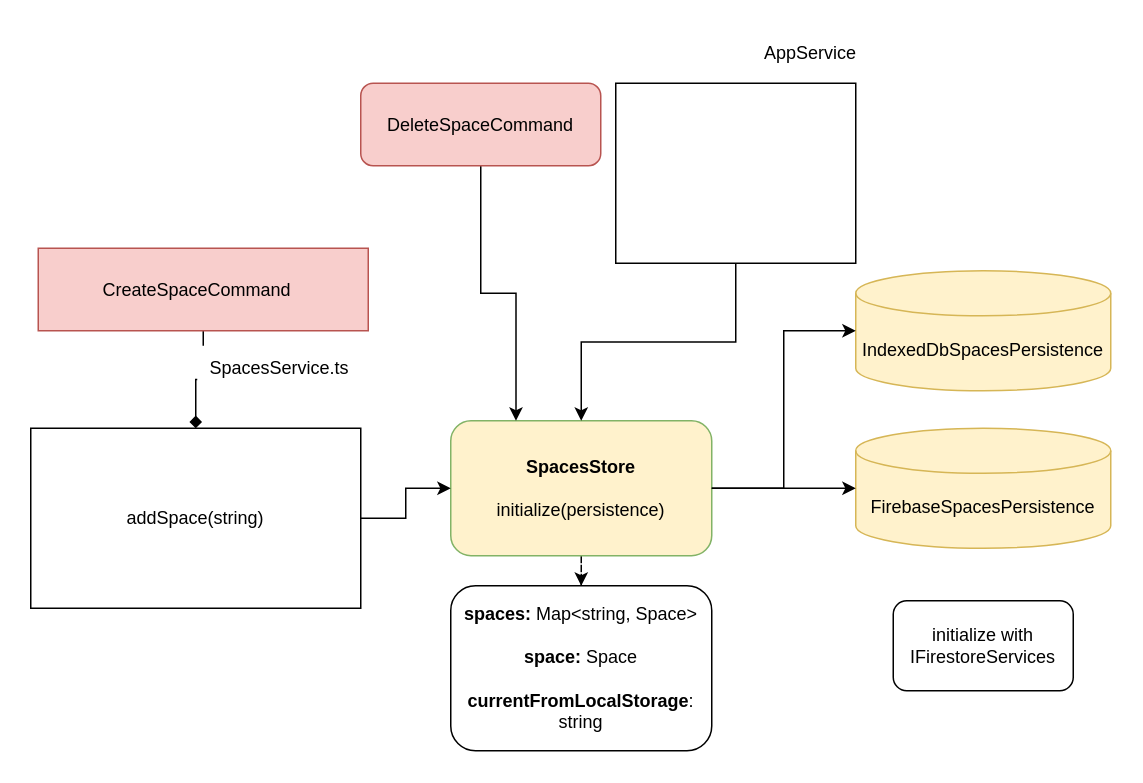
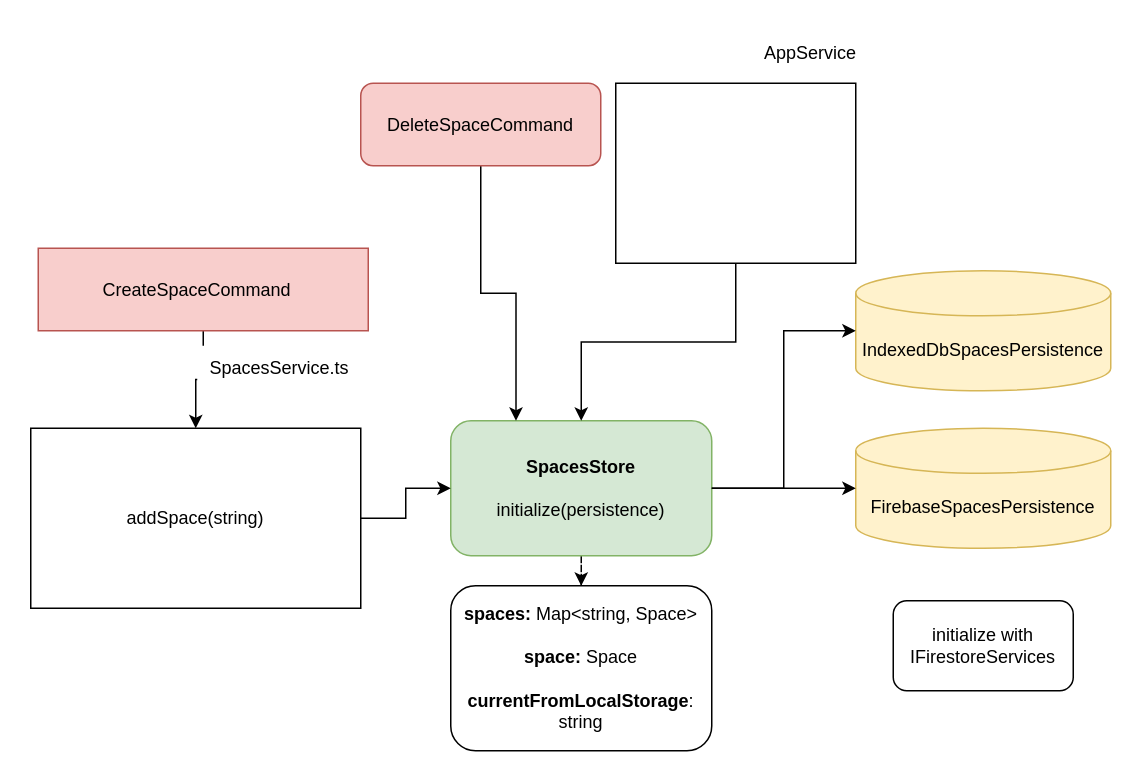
edge "CreateSpaceCommand" -> "addSpace(string)": arrowhead diamond -> classic
node "SpacesStore initialize(persistence)": fillcolor #fff2cc -> #d5e8d4
